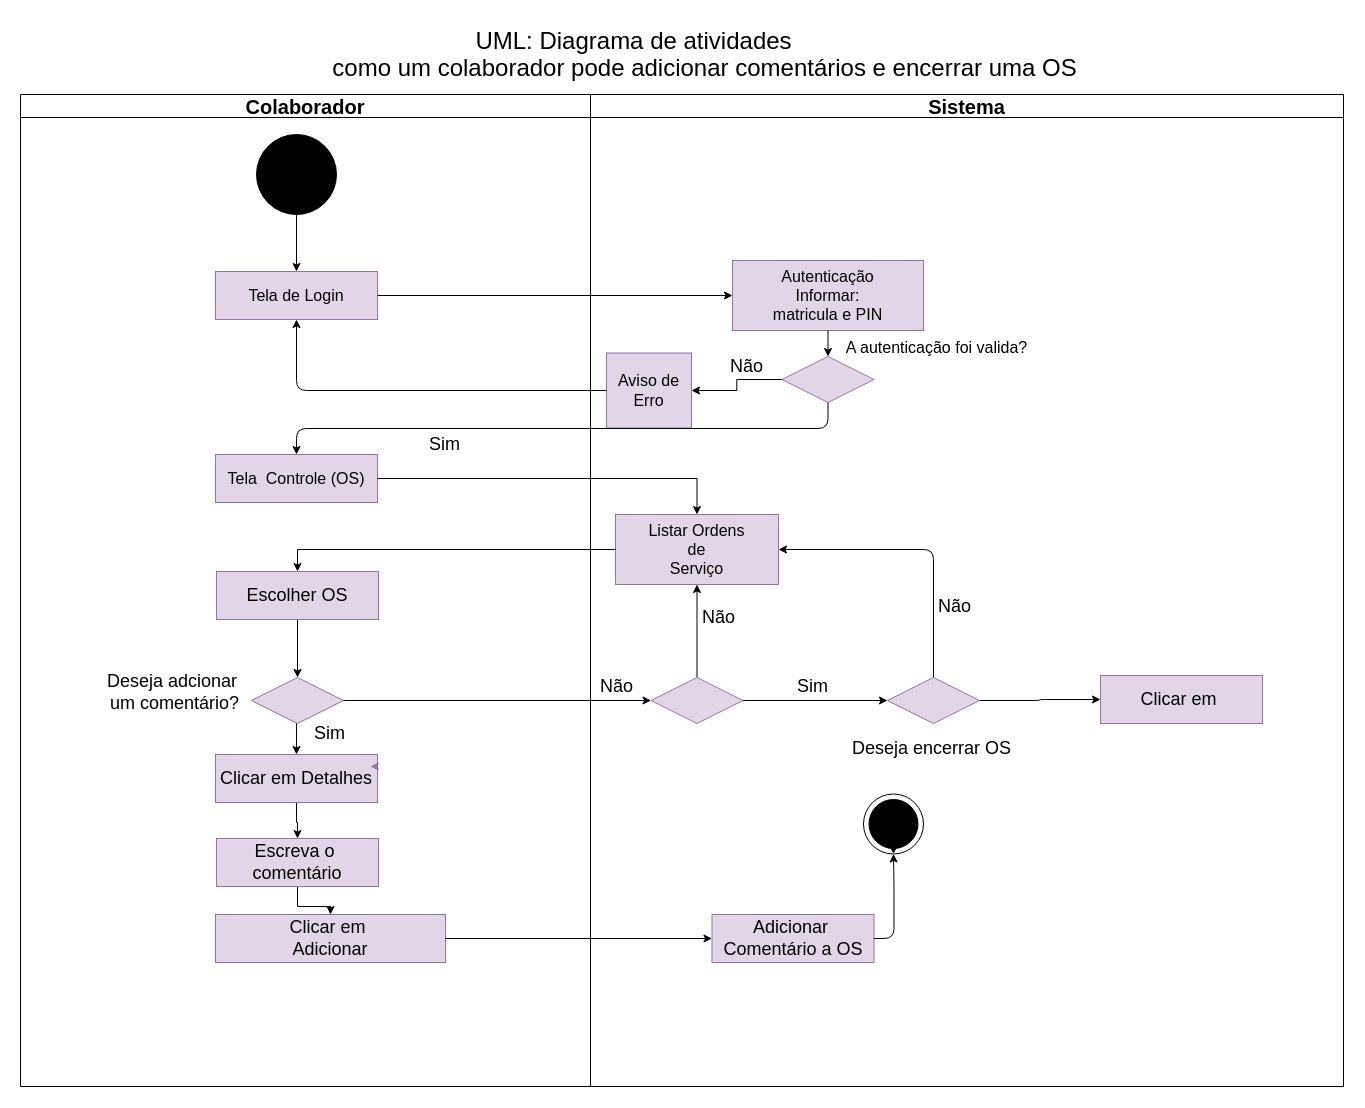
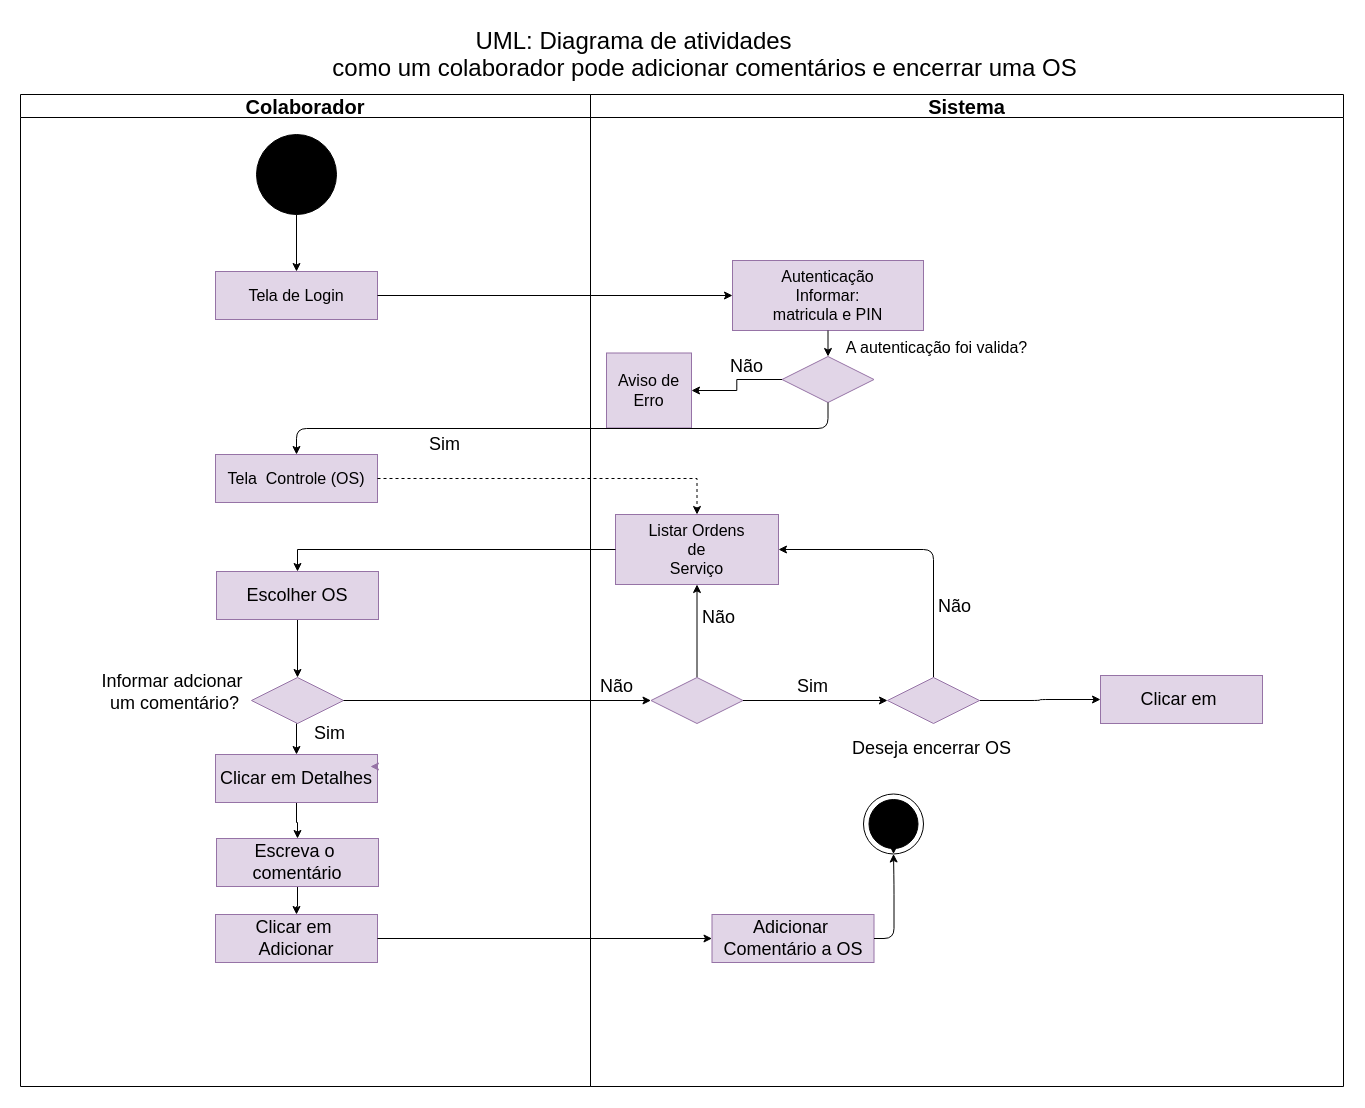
edge "Aviso de Erro" -> "Tela de Login": removed
edge "Tela Controle (OS)" -> "Listar Ordens de Serviço": style solid -> dashed
node "Deseja adcionar um comentário?": label "Deseja adcionar um comentário?" -> "Informar adcionar um comentário?"
node "Clicar em Adicionar": size 230x48 -> 162x48
